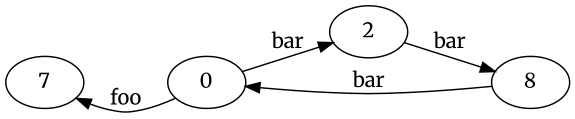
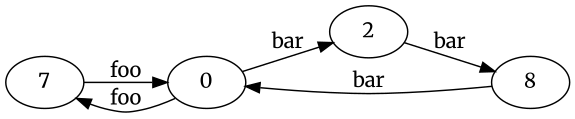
edge "7" -> "0": added, label "foo"
